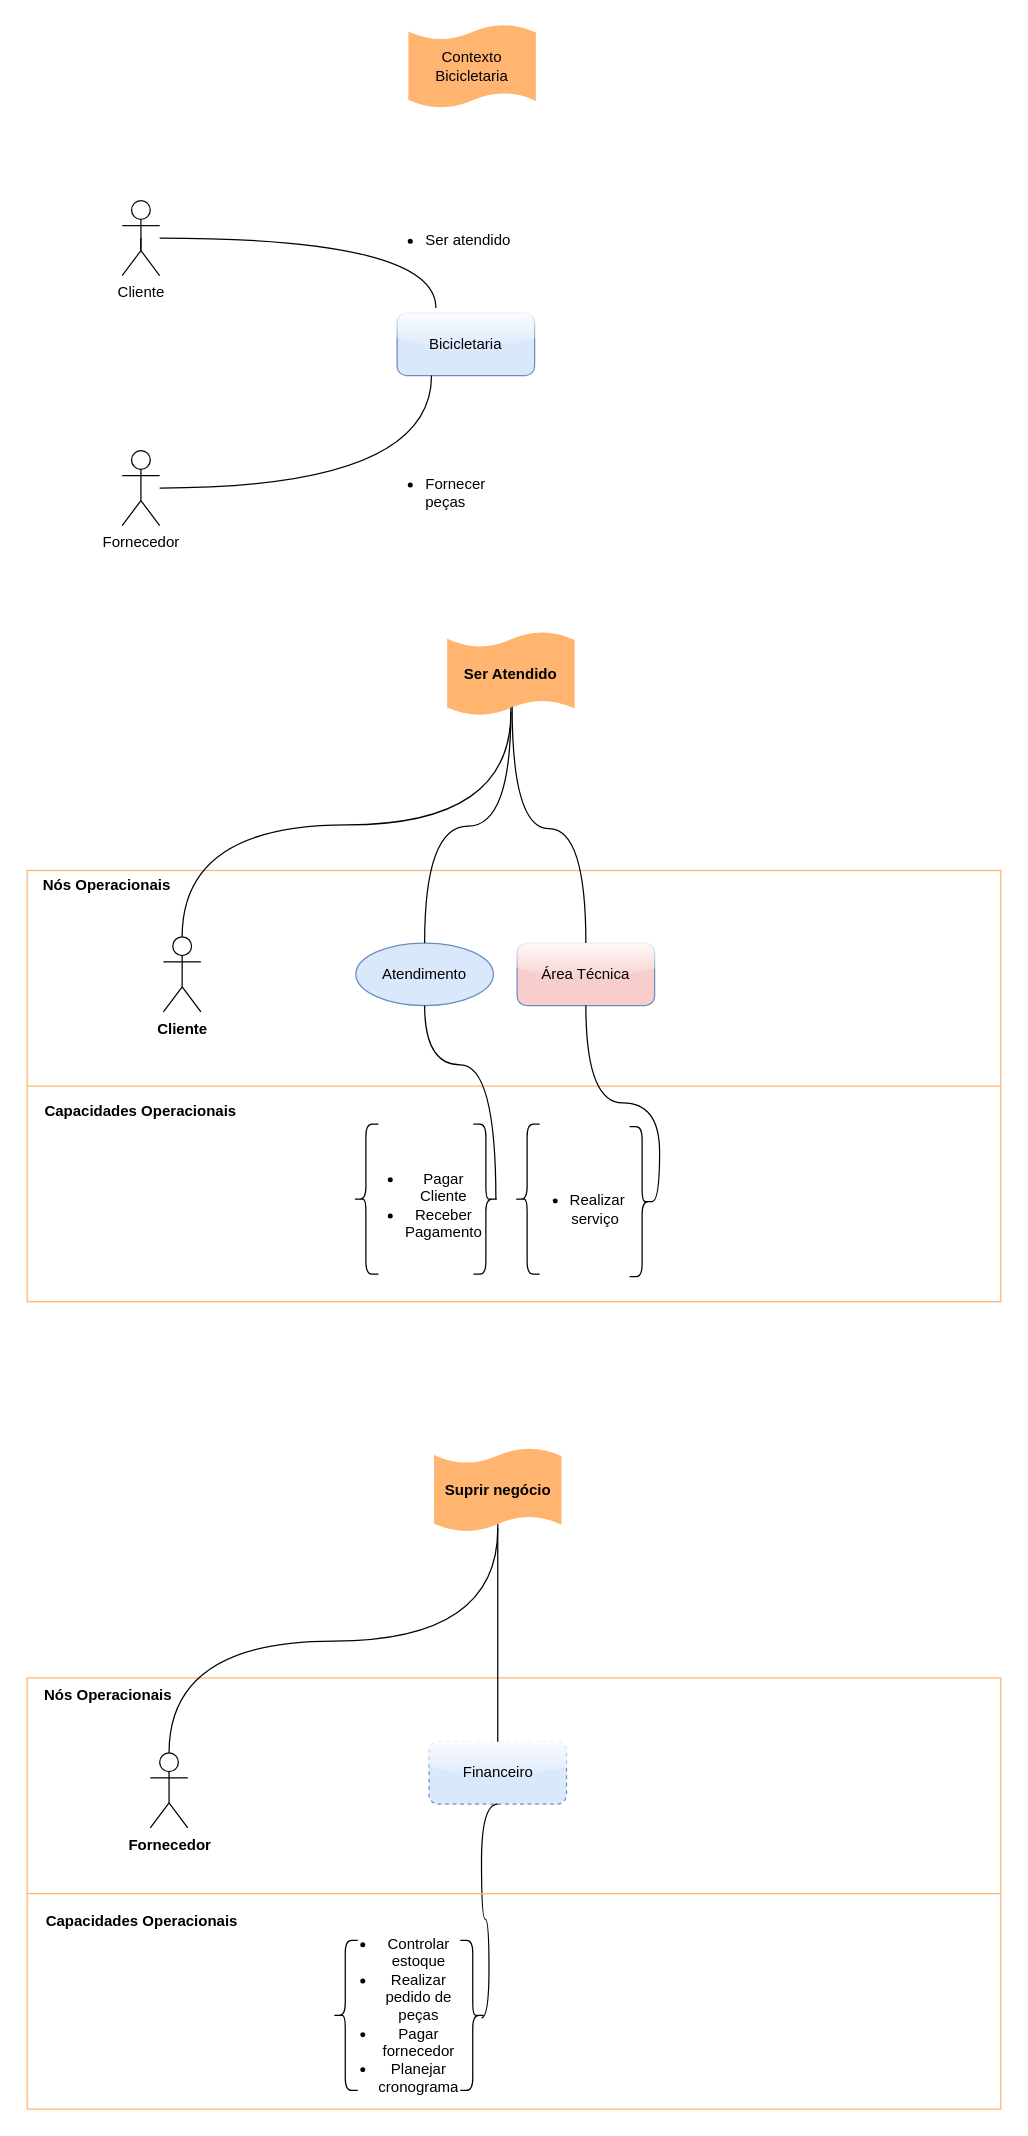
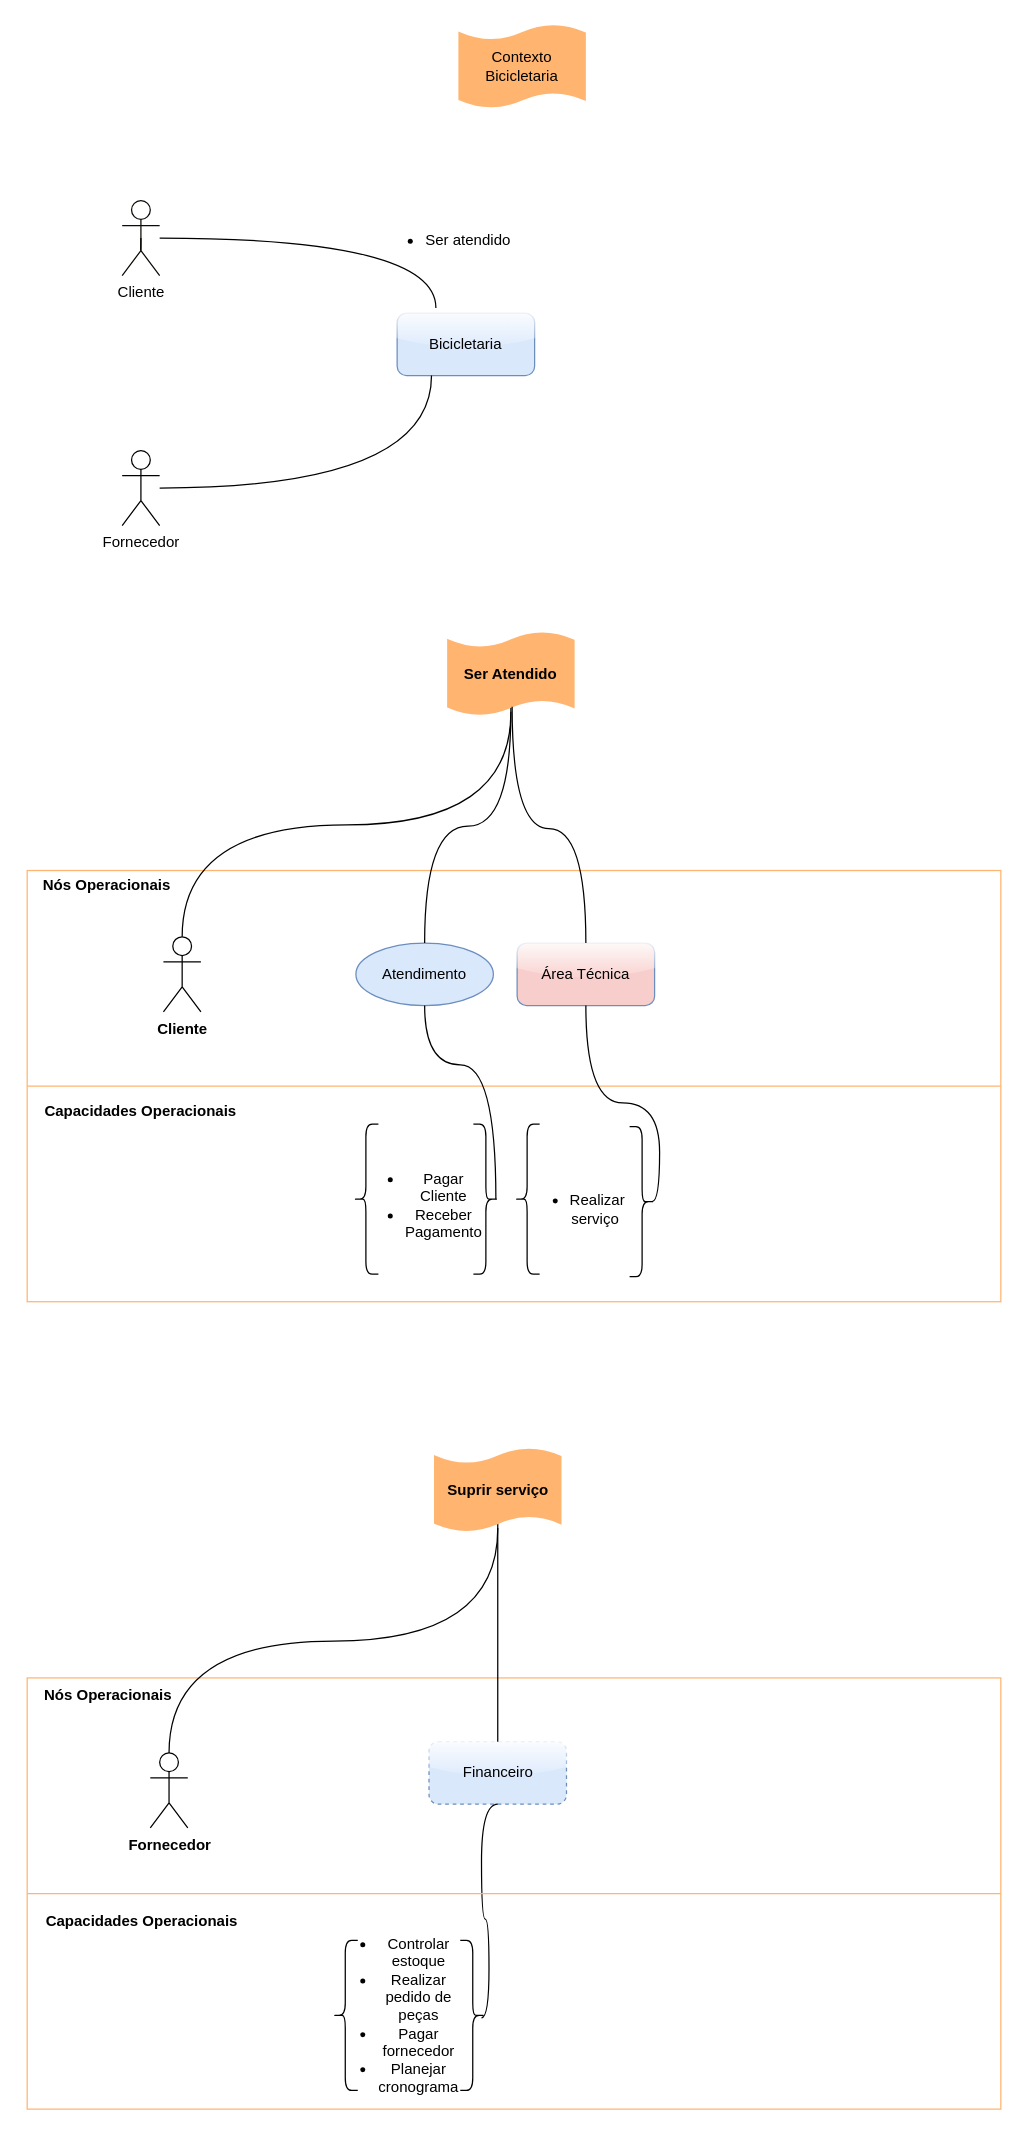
node "Contexto Bicicletaria": moved (472, 66) -> (522, 66)
node "Fornecer peças": removed
node "Suprir negócio": label "Suprir negócio" -> "Suprir serviço"
